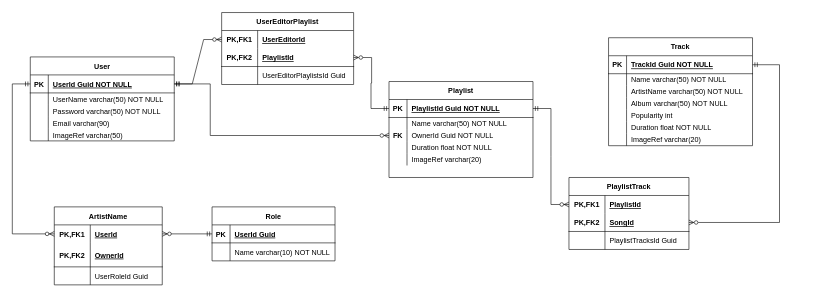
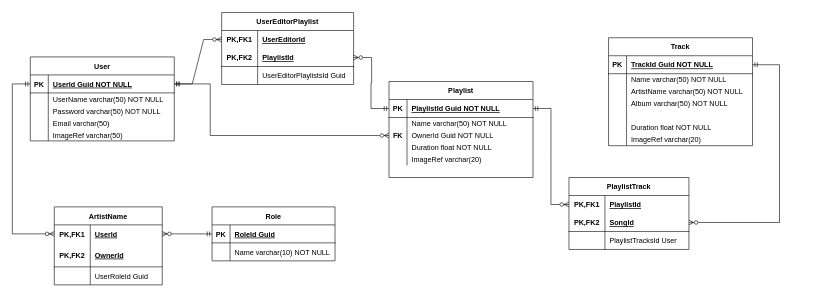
node "Popularity int": removed
node "Email varchar(90)": label "Email varchar(90)" -> "Email varchar(50)"
node "UserId Guid": label "UserId Guid" -> "RoleId Guid"
node "PlaylistTracksId Guid": label "PlaylistTracksId Guid" -> "PlaylistTracksId User"
